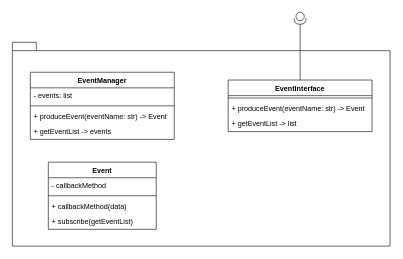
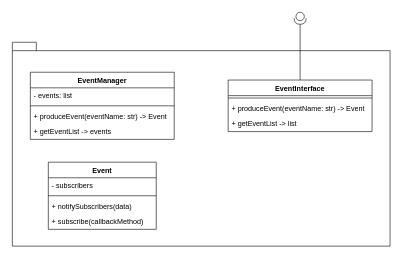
node "- callbackMethod": label "- callbackMethod" -> "- subscribers"
node "+ callbackMethod(data)": label "+ callbackMethod(data)" -> "+ notifySubscribers(data)"
node "+ subscribe(getEventList)": label "+ subscribe(getEventList)" -> "+ subscribe(callbackMethod)"
